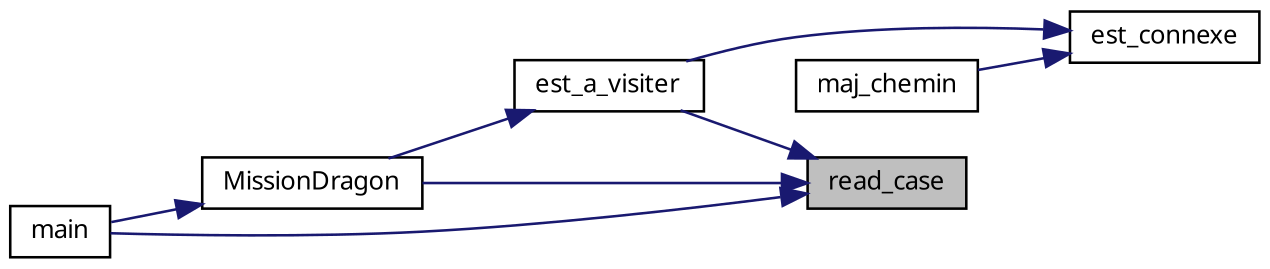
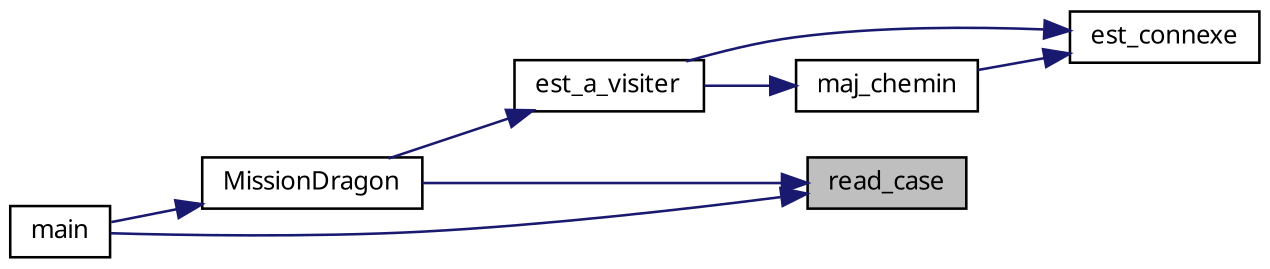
edge "est_a_visiter" -> "read_case": now "est_a_visiter" -> "maj_chemin"
